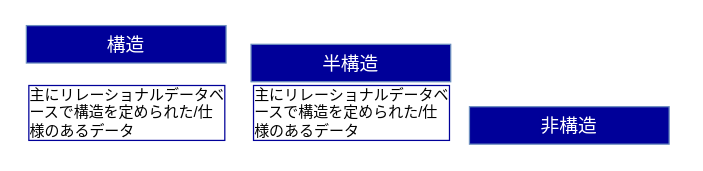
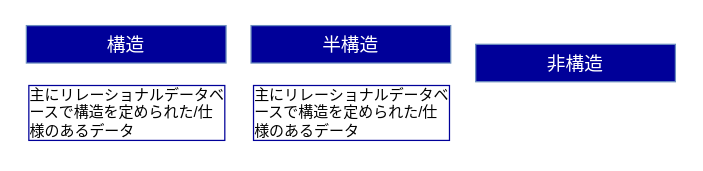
node "半構造": moved (351, 63) -> (351, 44)
node "非構造": moved (569, 126) -> (576, 63)
